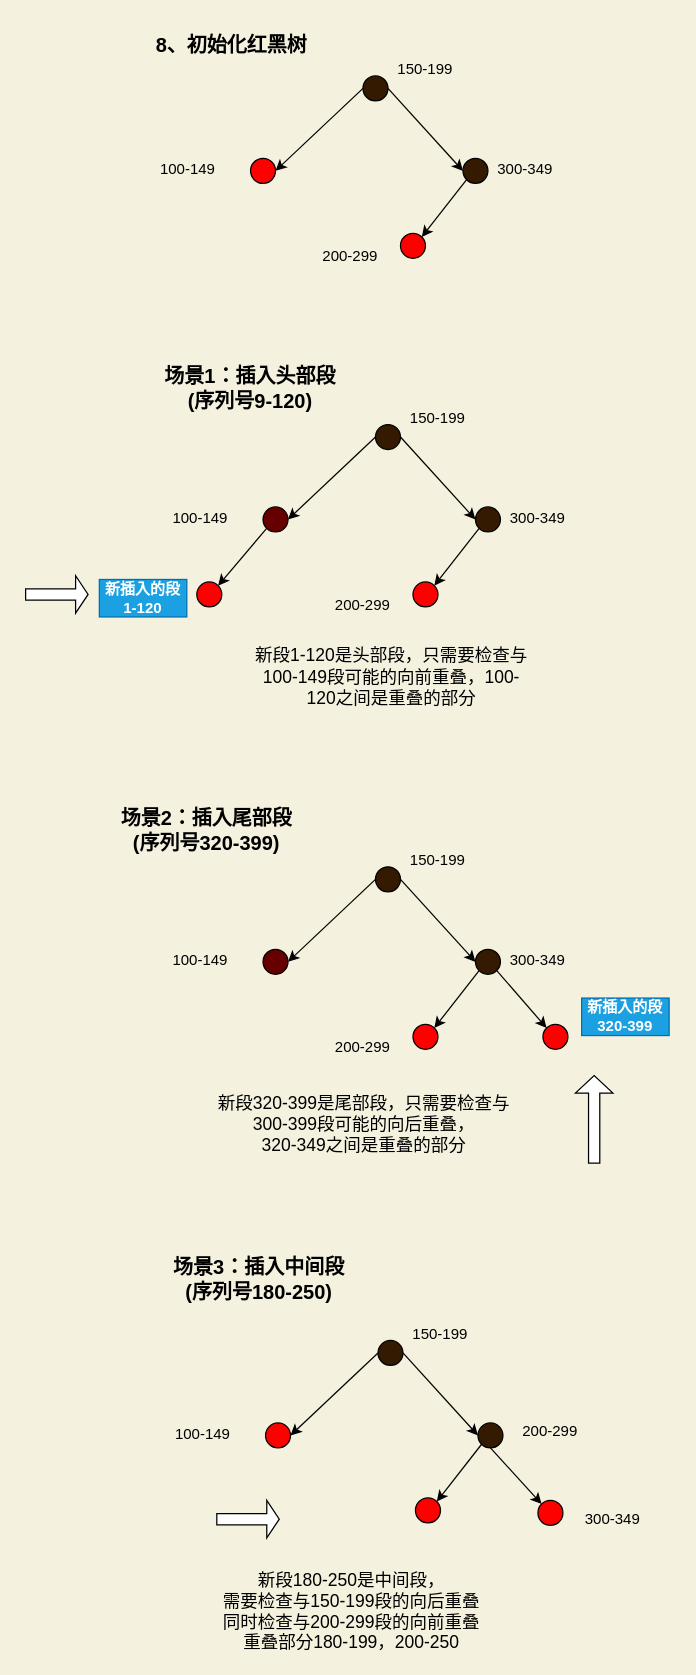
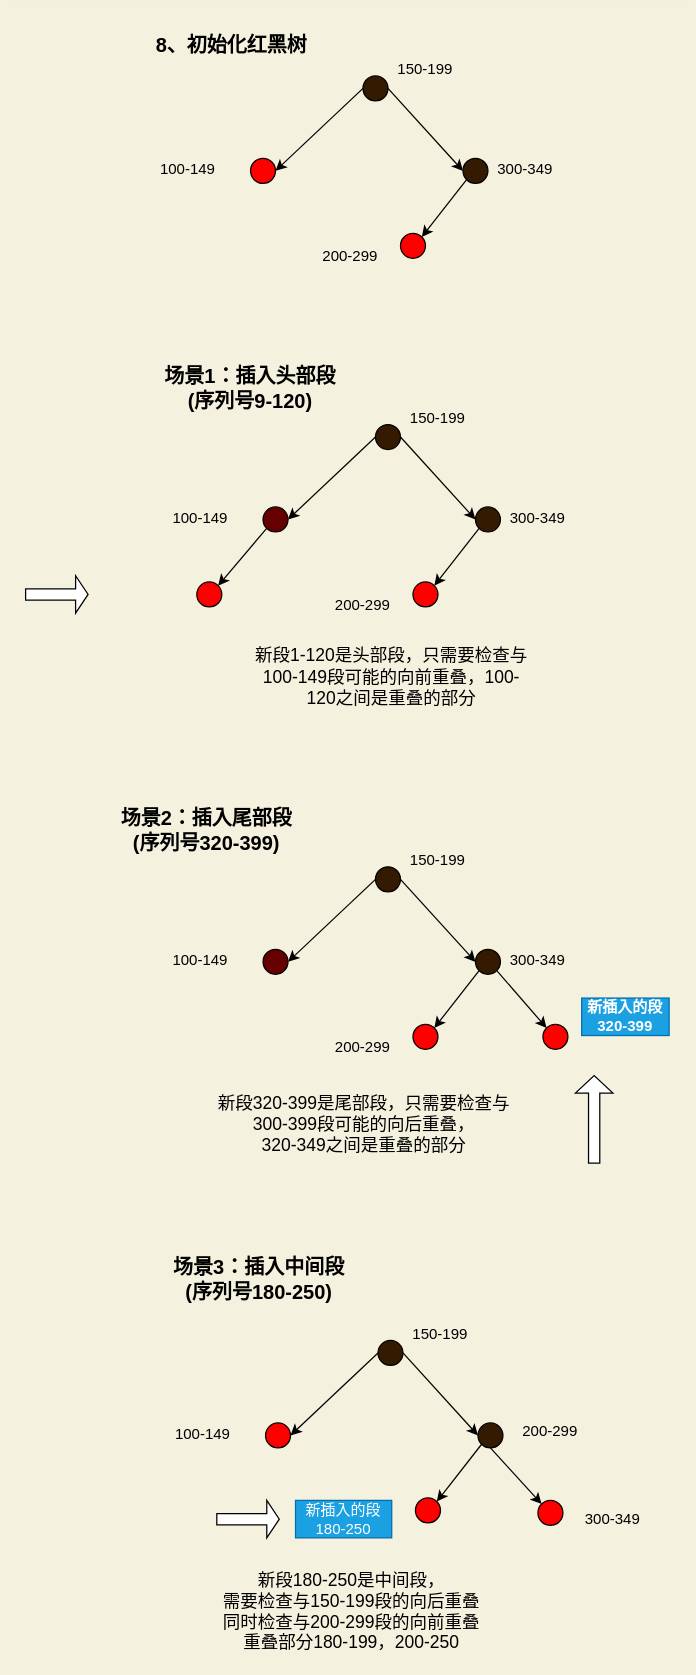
node "新插入的段 1-120": removed
node "新插入的段180-250": added
